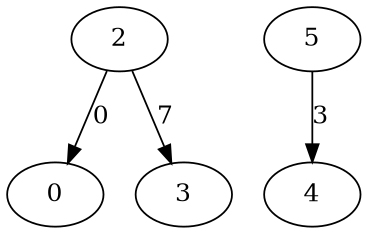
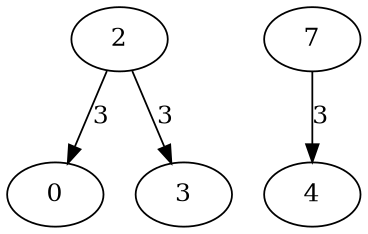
node "5": label "5" -> "7"
edge "2" -> "0": label "0" -> "3"
edge "2" -> "3": label "7" -> "3"
